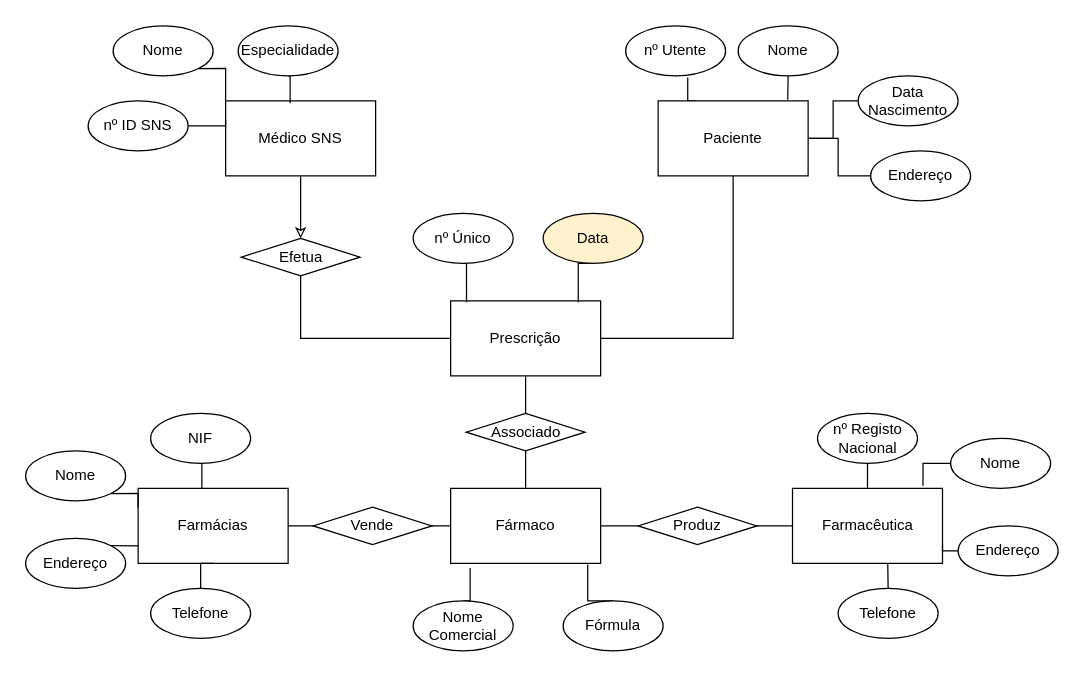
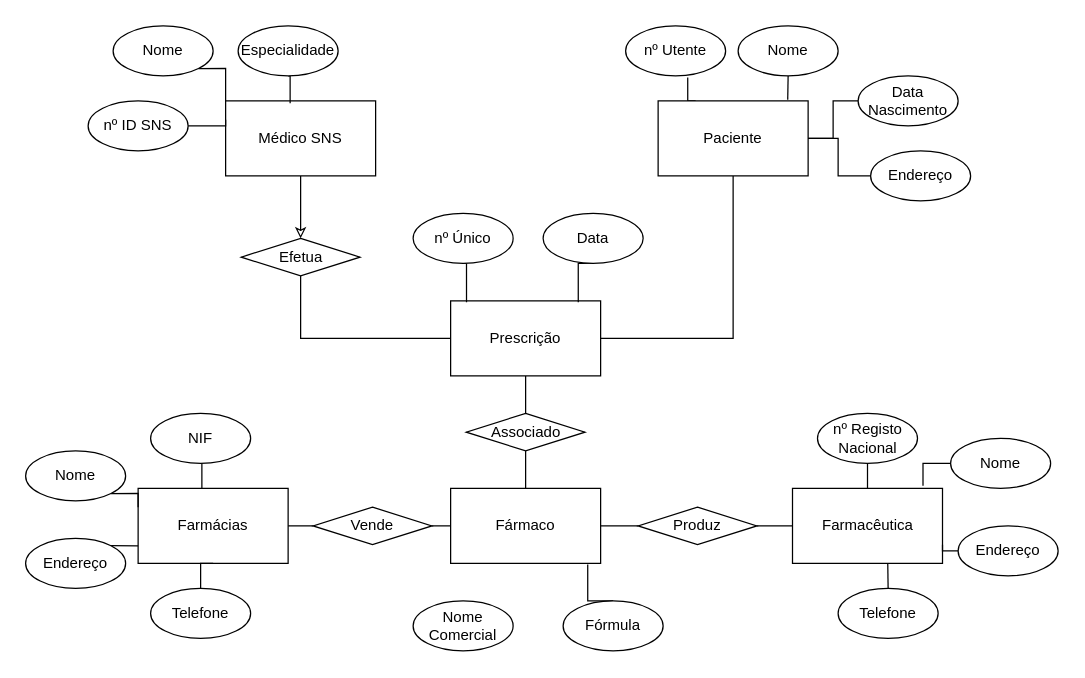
node "Data": fillcolor #fff2cc -> #ffffff
edge "Fármaco" -- "Nome Comercial": removed
